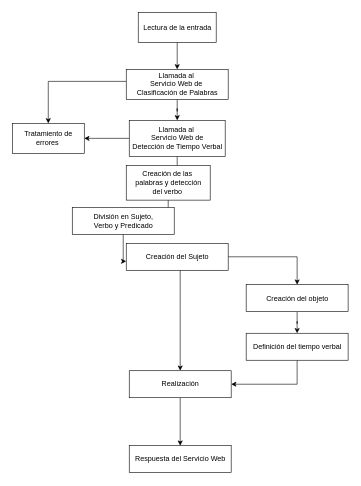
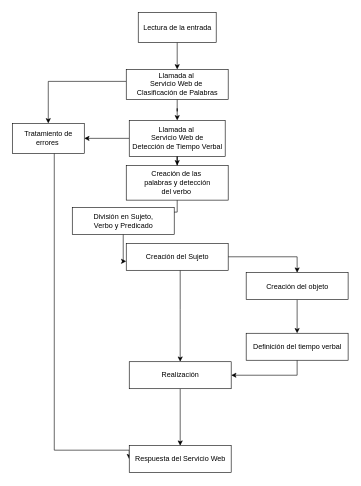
node "Creación de las palabras y detección del verbo": size 84x35 -> 102x35
node "Creación del objeto": moved (297, 298) -> (297, 286)
node "Realización": moved (180, 384) -> (180, 375)
edge "Tratamiento de errores" -> "Respuesta del Servicio Web": added
